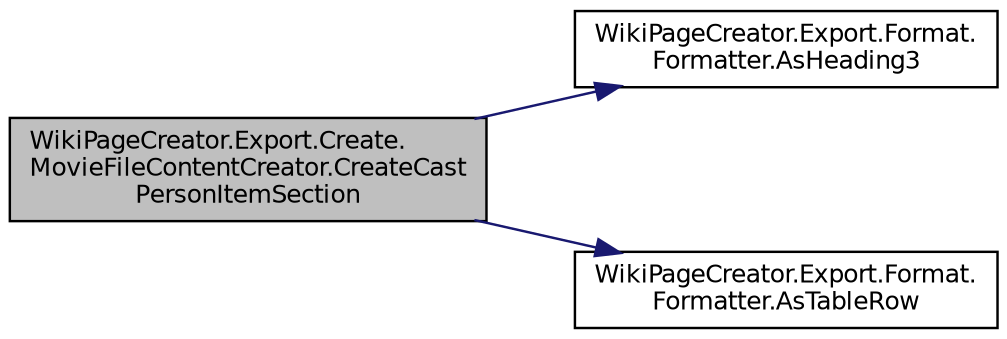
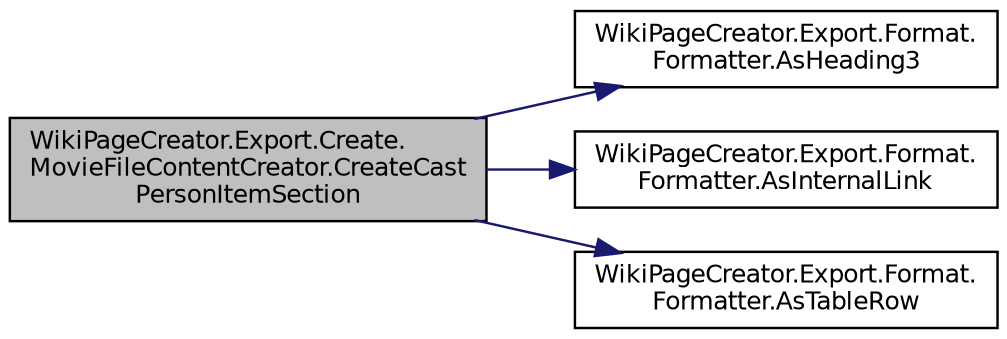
node "WikiPageCreator.Export.Format. Formatter.AsInternalLink": added
